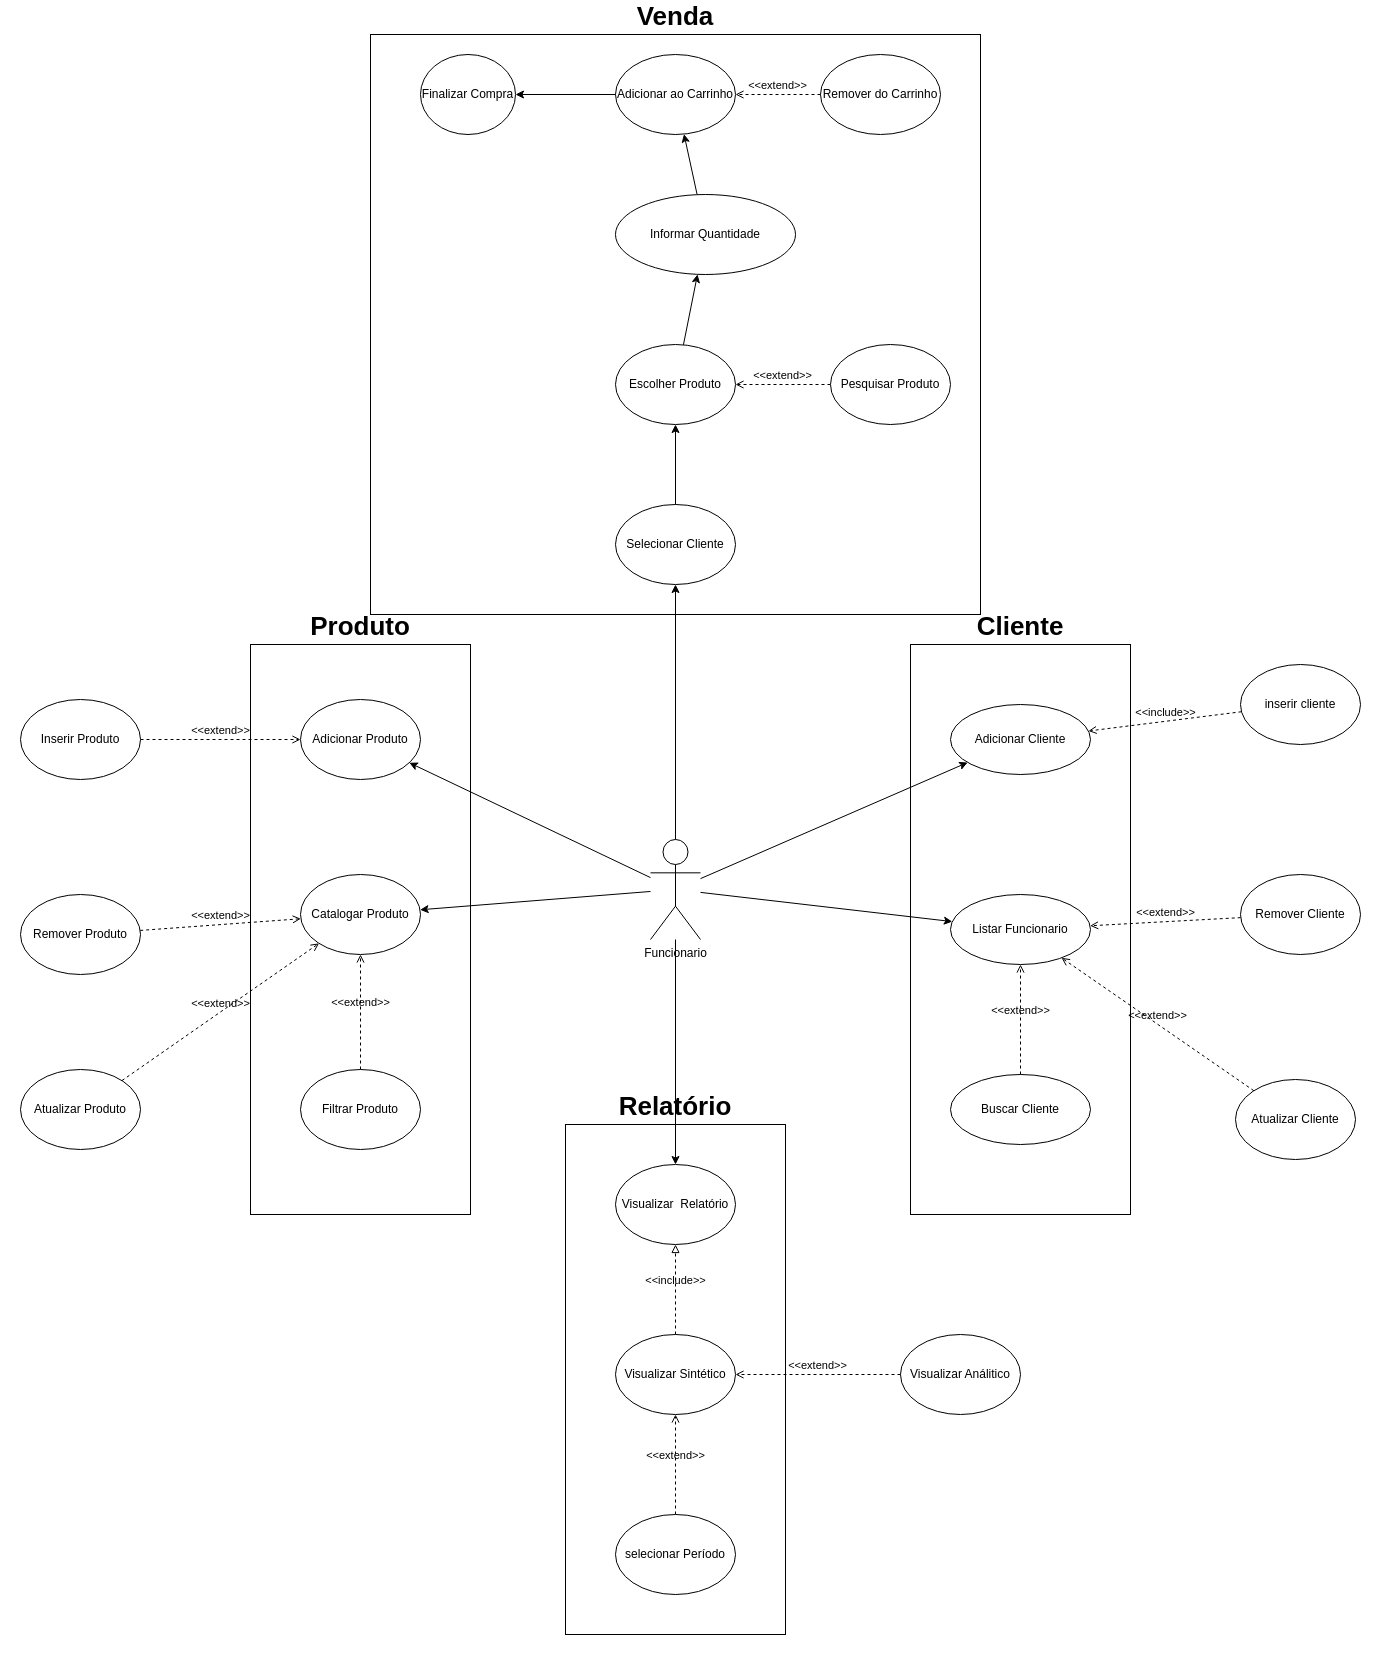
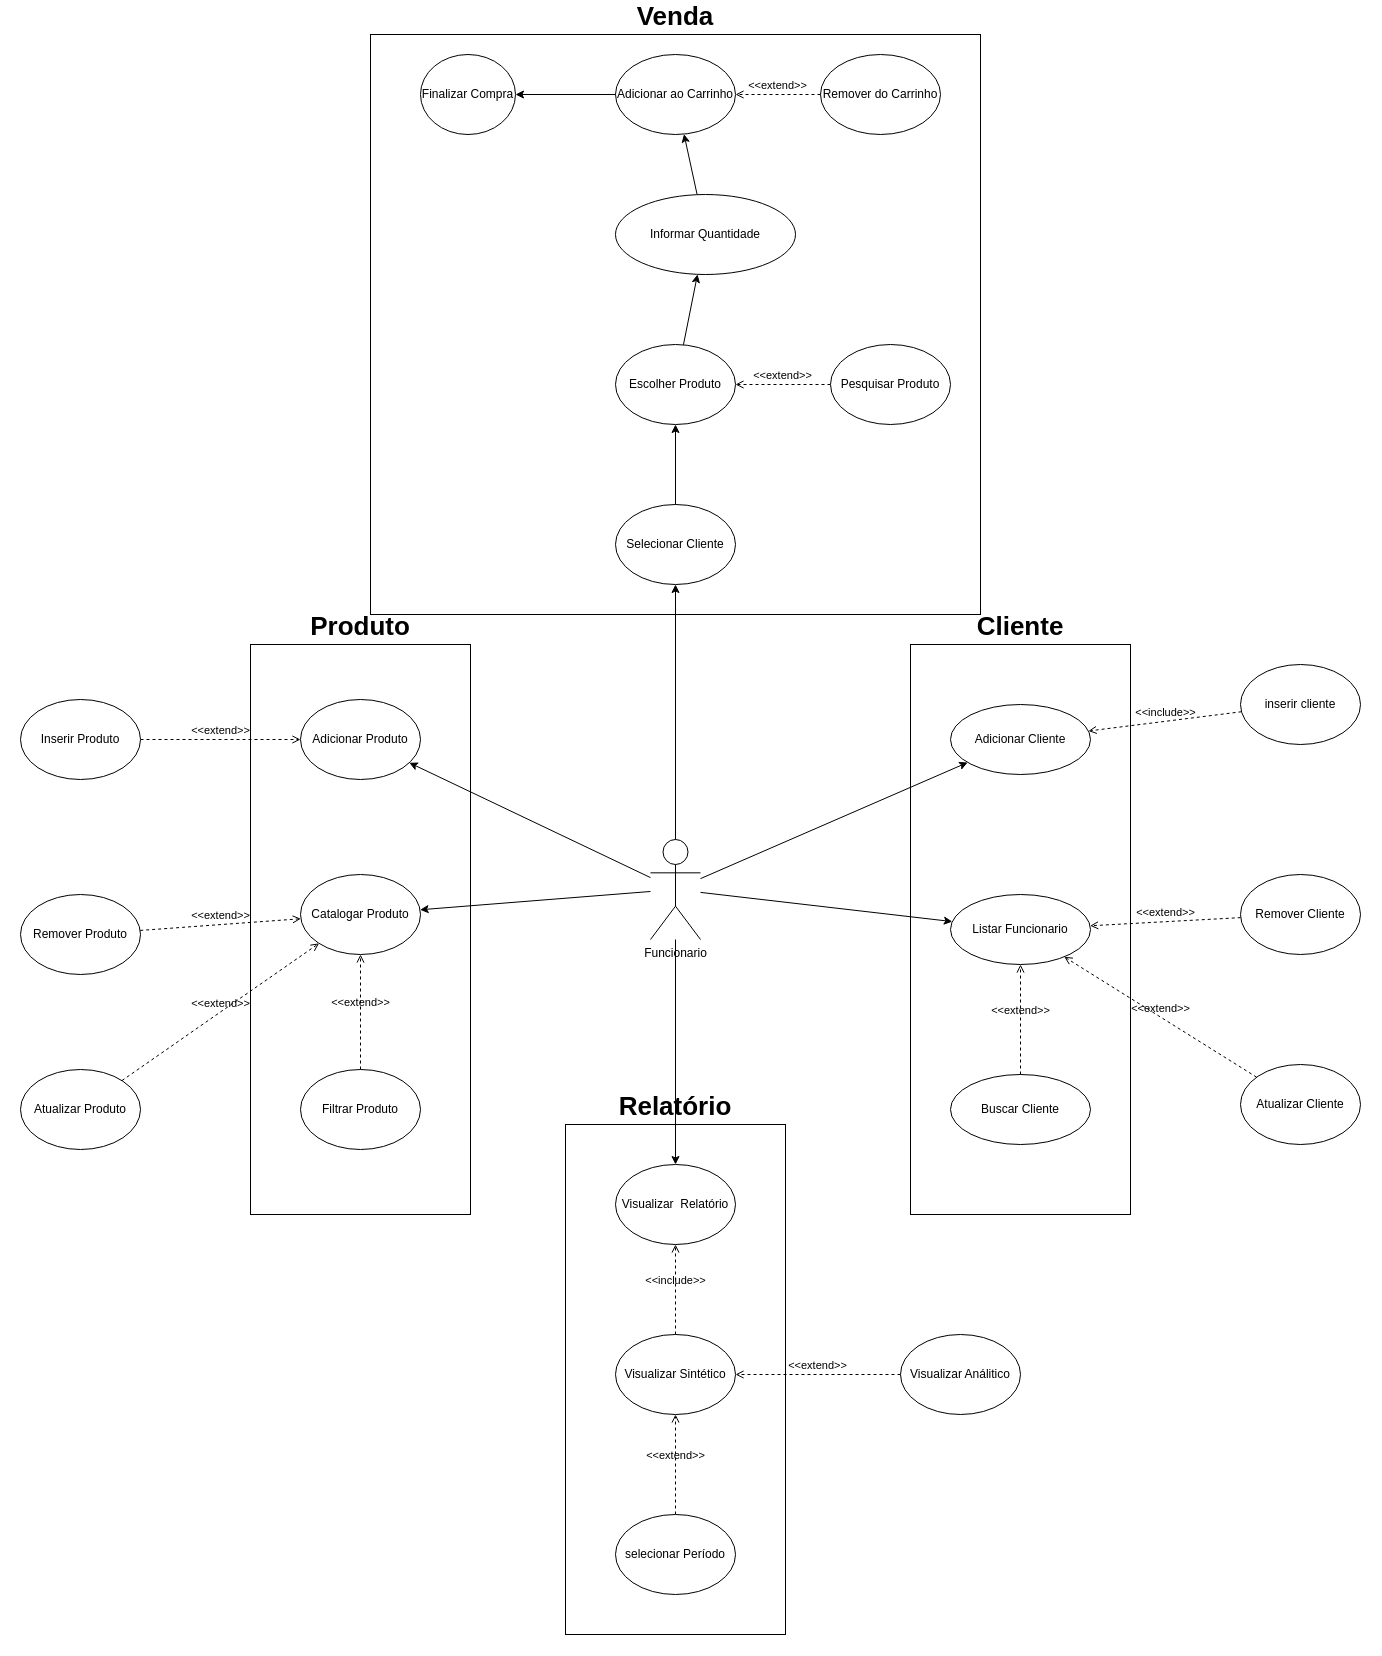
node "Atualizar Cliente": moved (1296, 1120) -> (1301, 1105)
edge "Visualizar Sintético" -> "Visualizar Relatório": arrowhead block -> open
